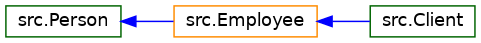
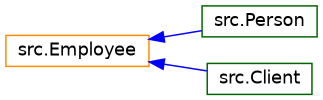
edge "src.Employee" -> "src.Person": reversed
